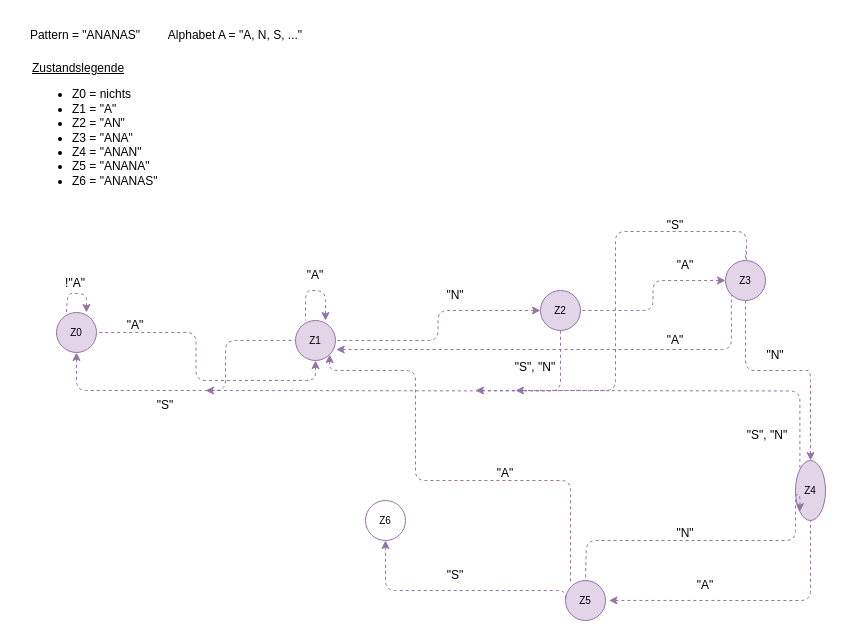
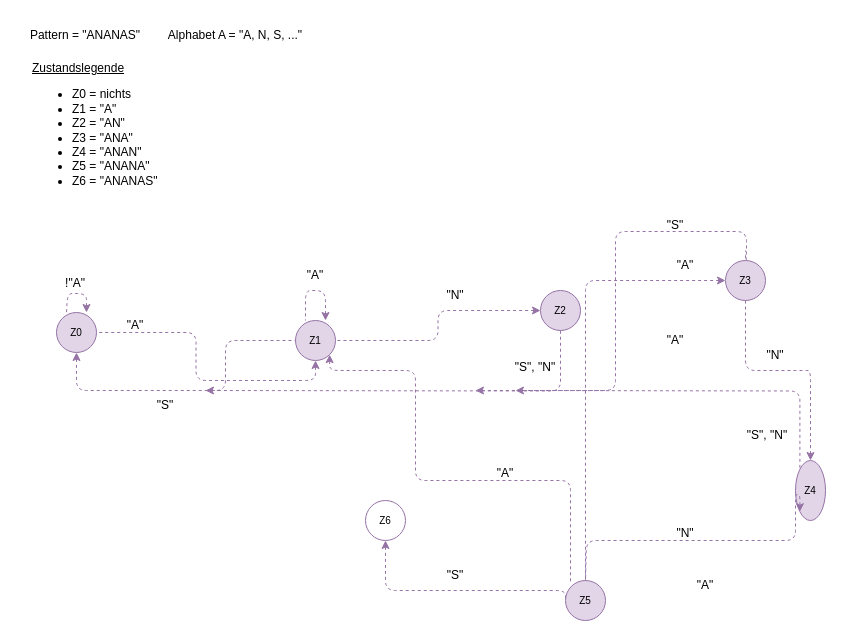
edge "Z2" -> "Z3": now "Z5" -> "Z3"
edge "Z3" -> "Z1": removed
edge "Z4" -> "Z5": removed
